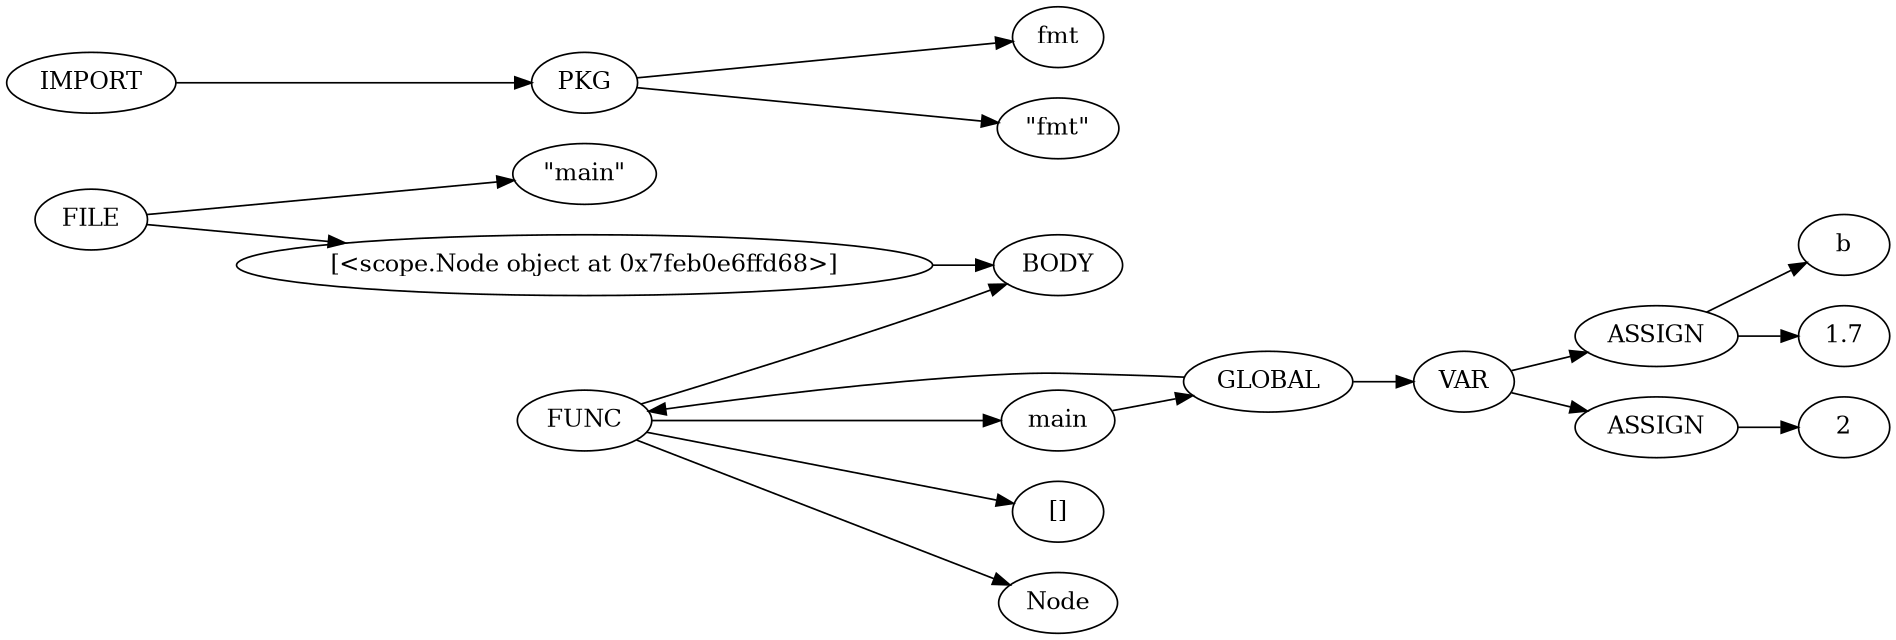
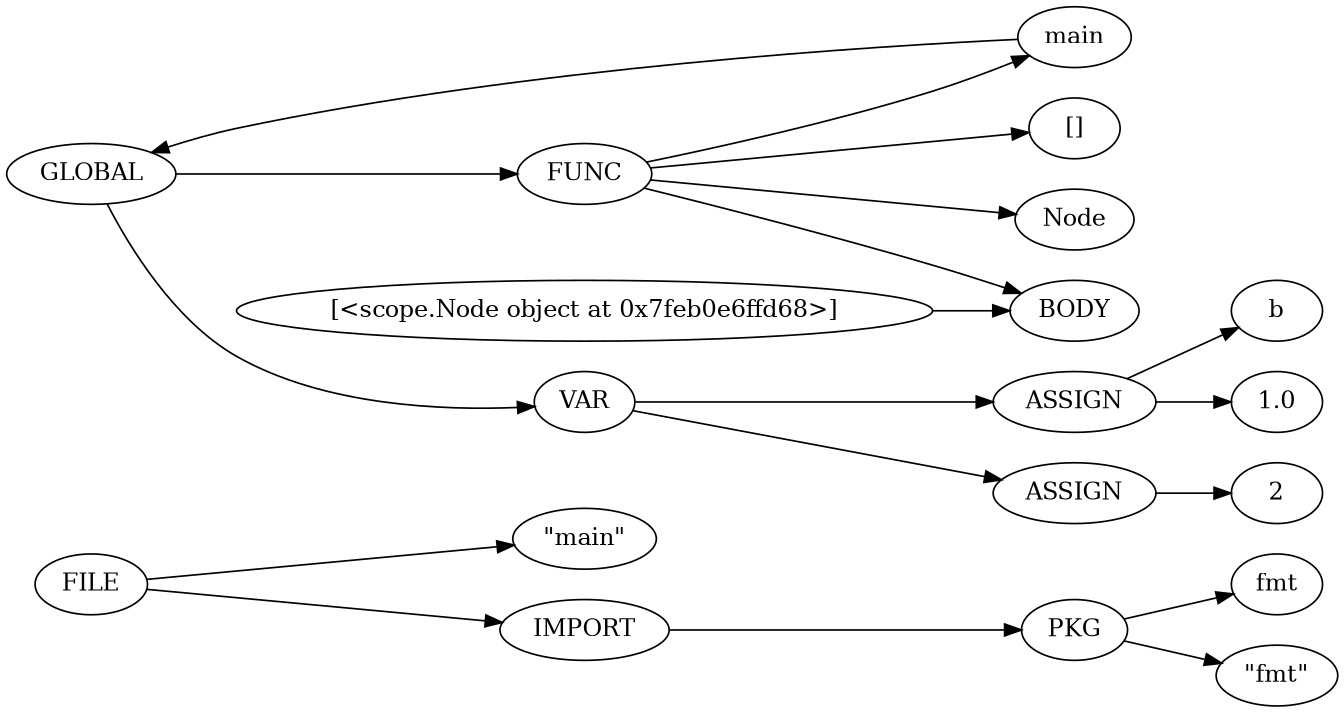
edge "FILE" -> "[<scope.Node object at 0x7feb0e6ffd68>]": now "FILE" -> "IMPORT"
node "1.7": label "1.7" -> "1.0"
